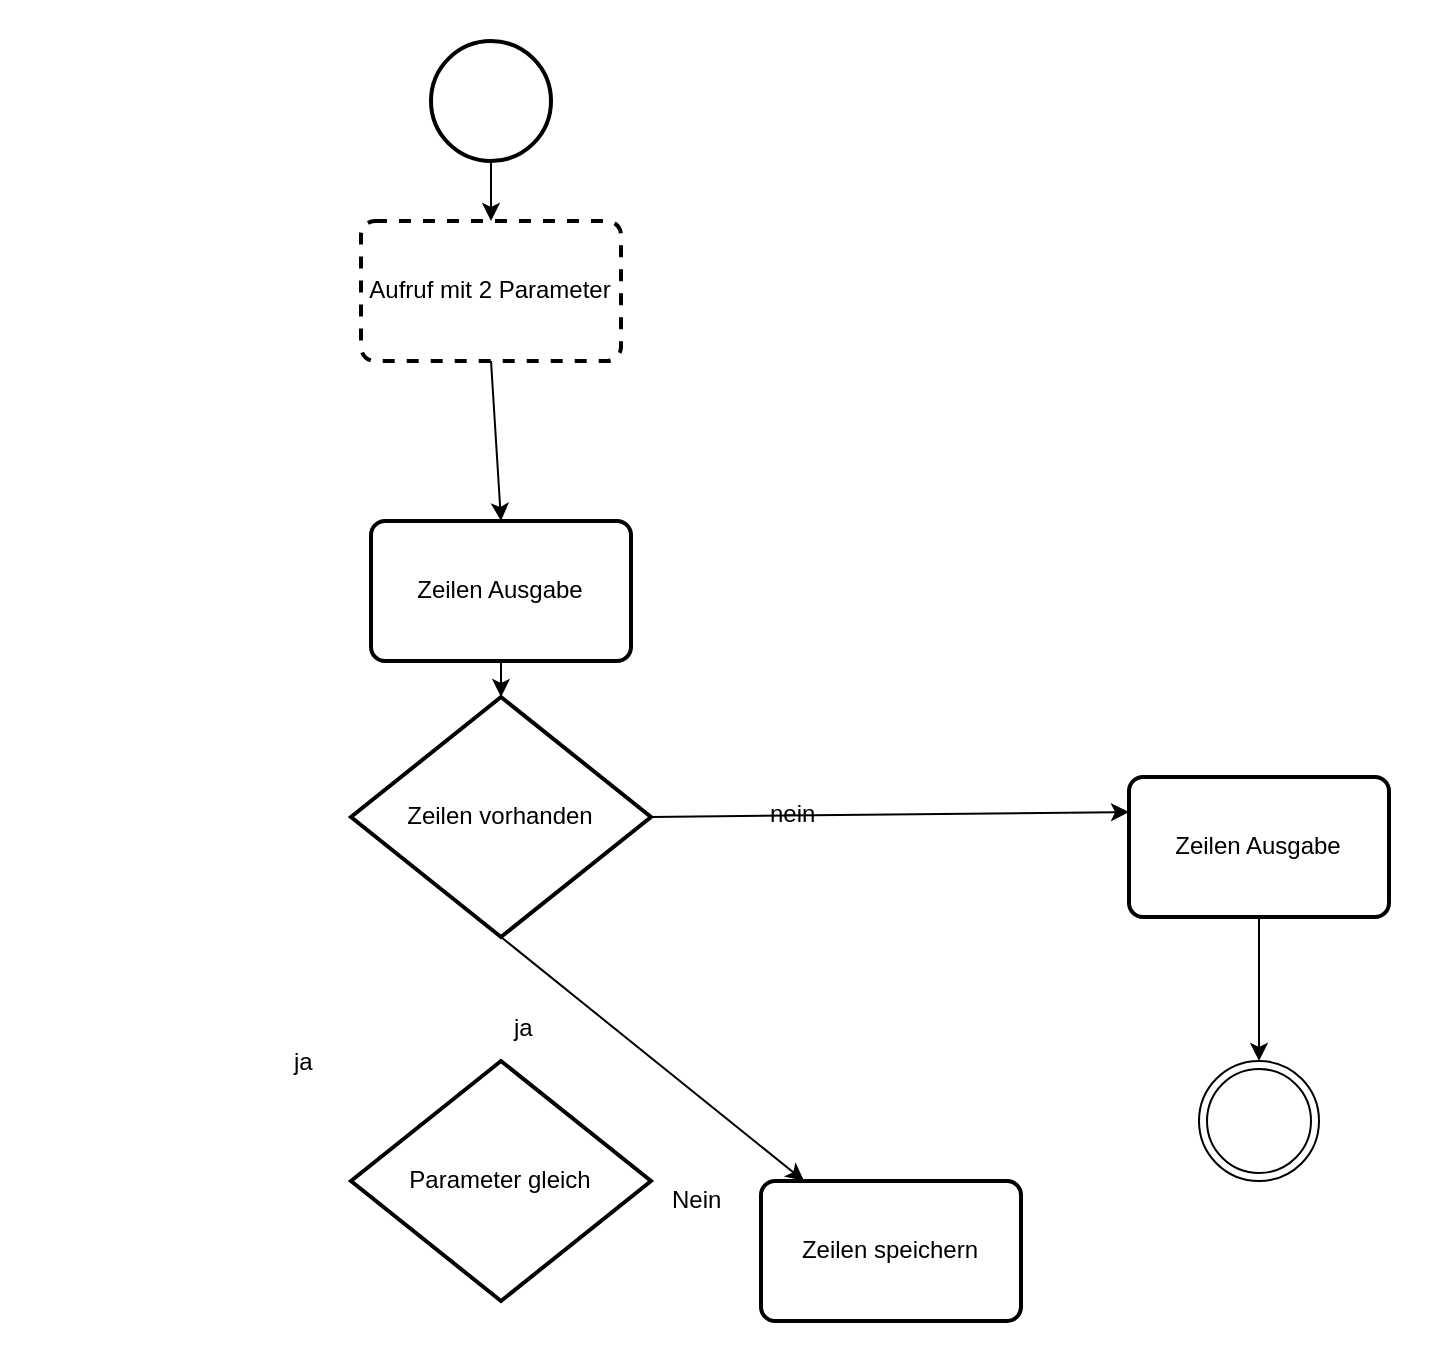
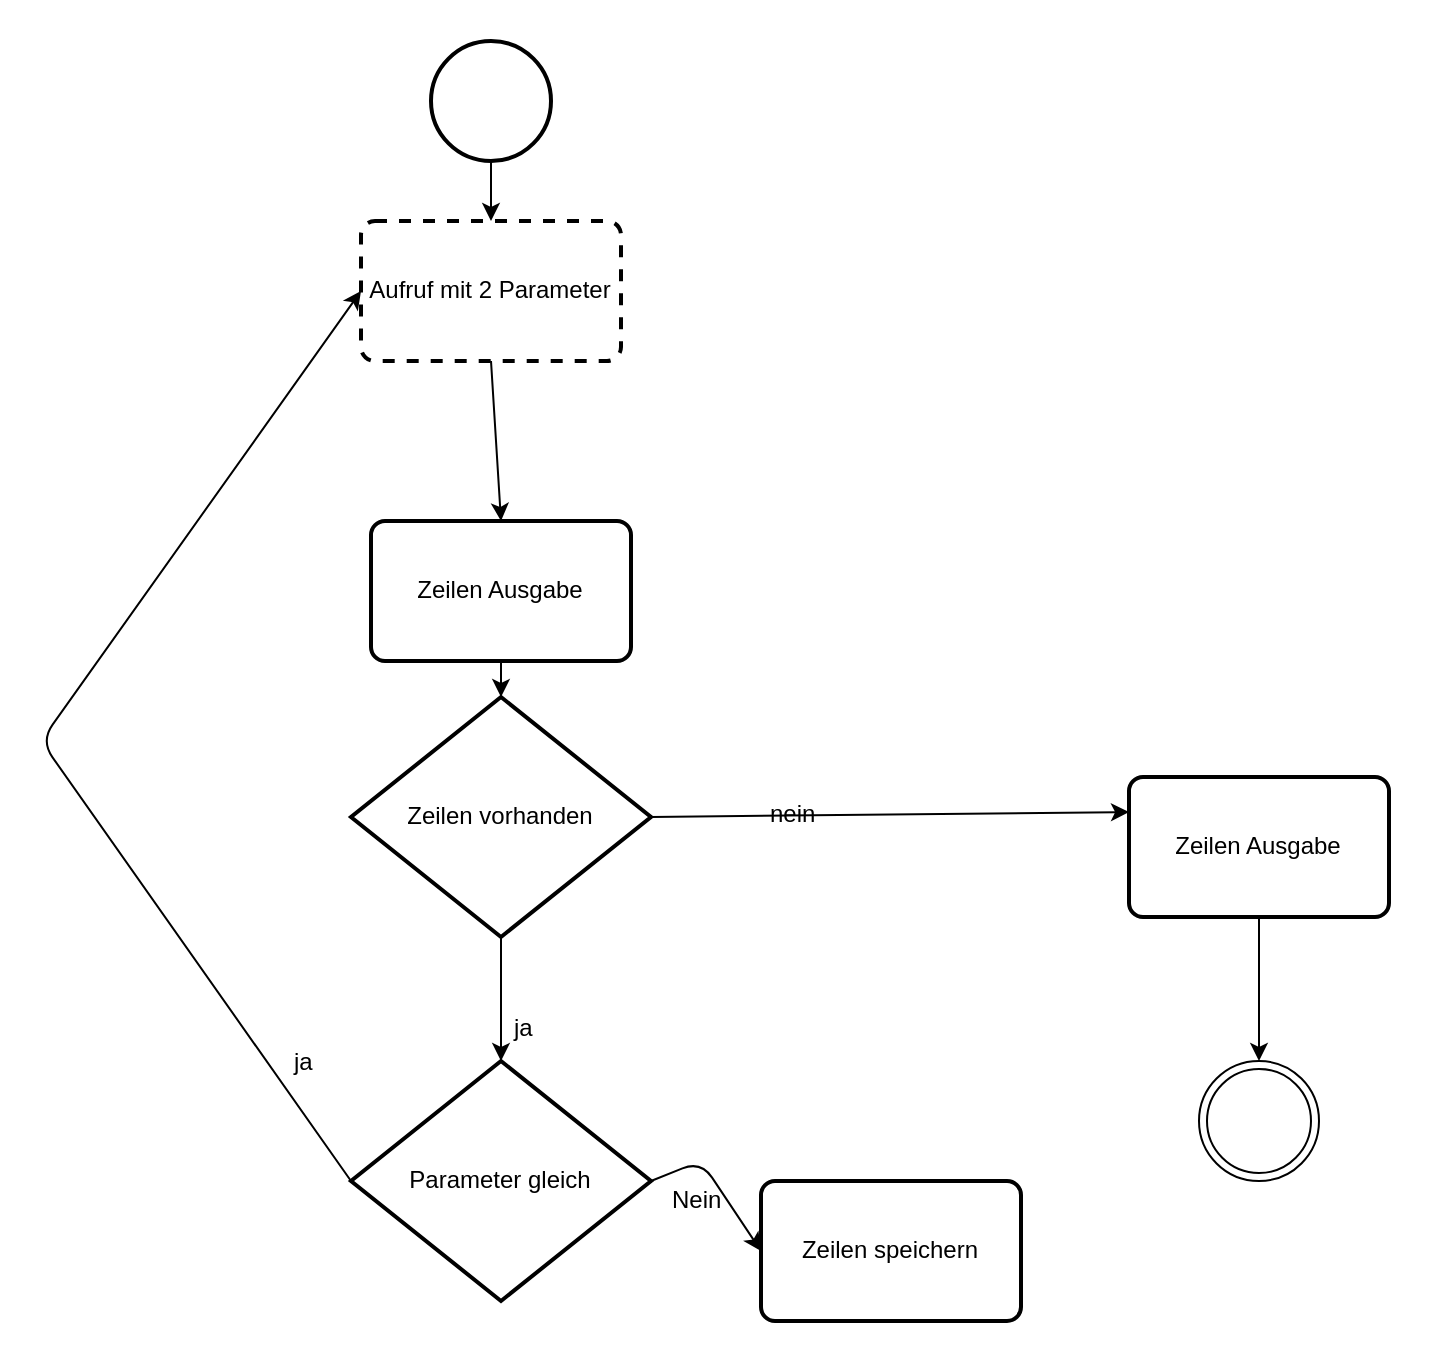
edge "Parameter gleich" -> "Aufruf mit 2 Parameter": added
edge "Zeilen vorhanden" -> "Zeilen speichern": now "Zeilen vorhanden" -> "Parameter gleich"
edge "Parameter gleich" -> "Zeilen speichern": added
